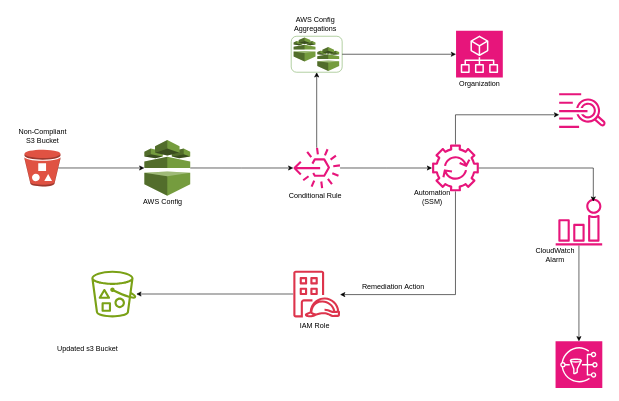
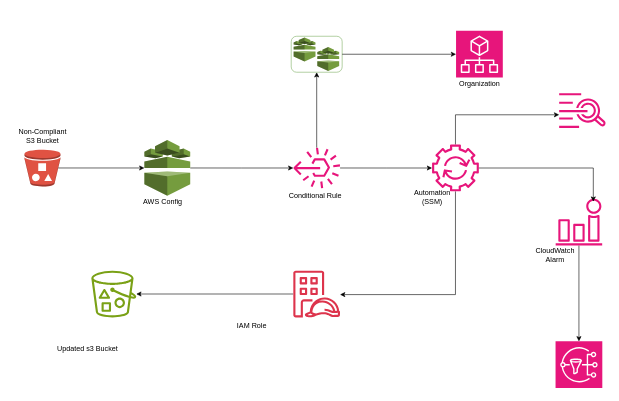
node "AWS Config Aggregations": removed
node "Remediation Action": removed
node "IAM Role": moved (314, 327) -> (251, 327)
